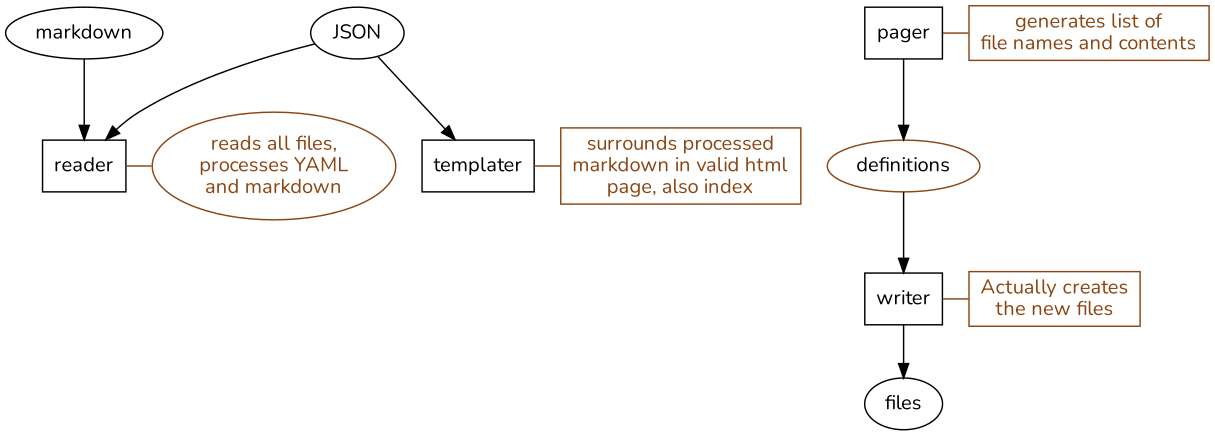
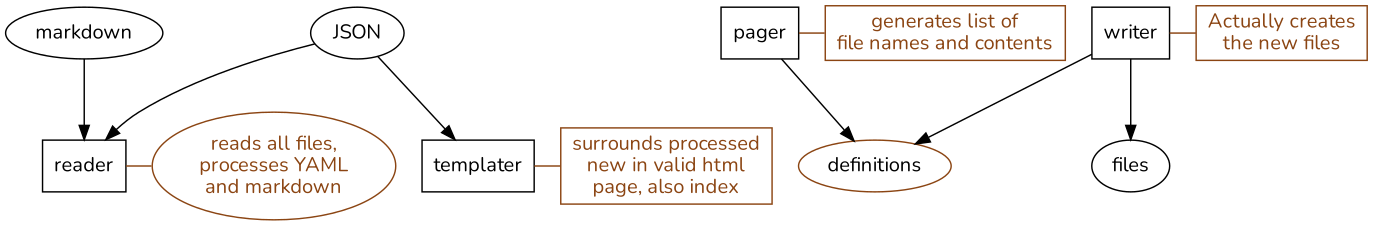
node "surrounds processed markdown in valid html page, also index": label "surrounds processed markdown in valid html page, also index" -> "surrounds processed new in valid html page, also index"
edge "definitions" -> "writer": reversed
